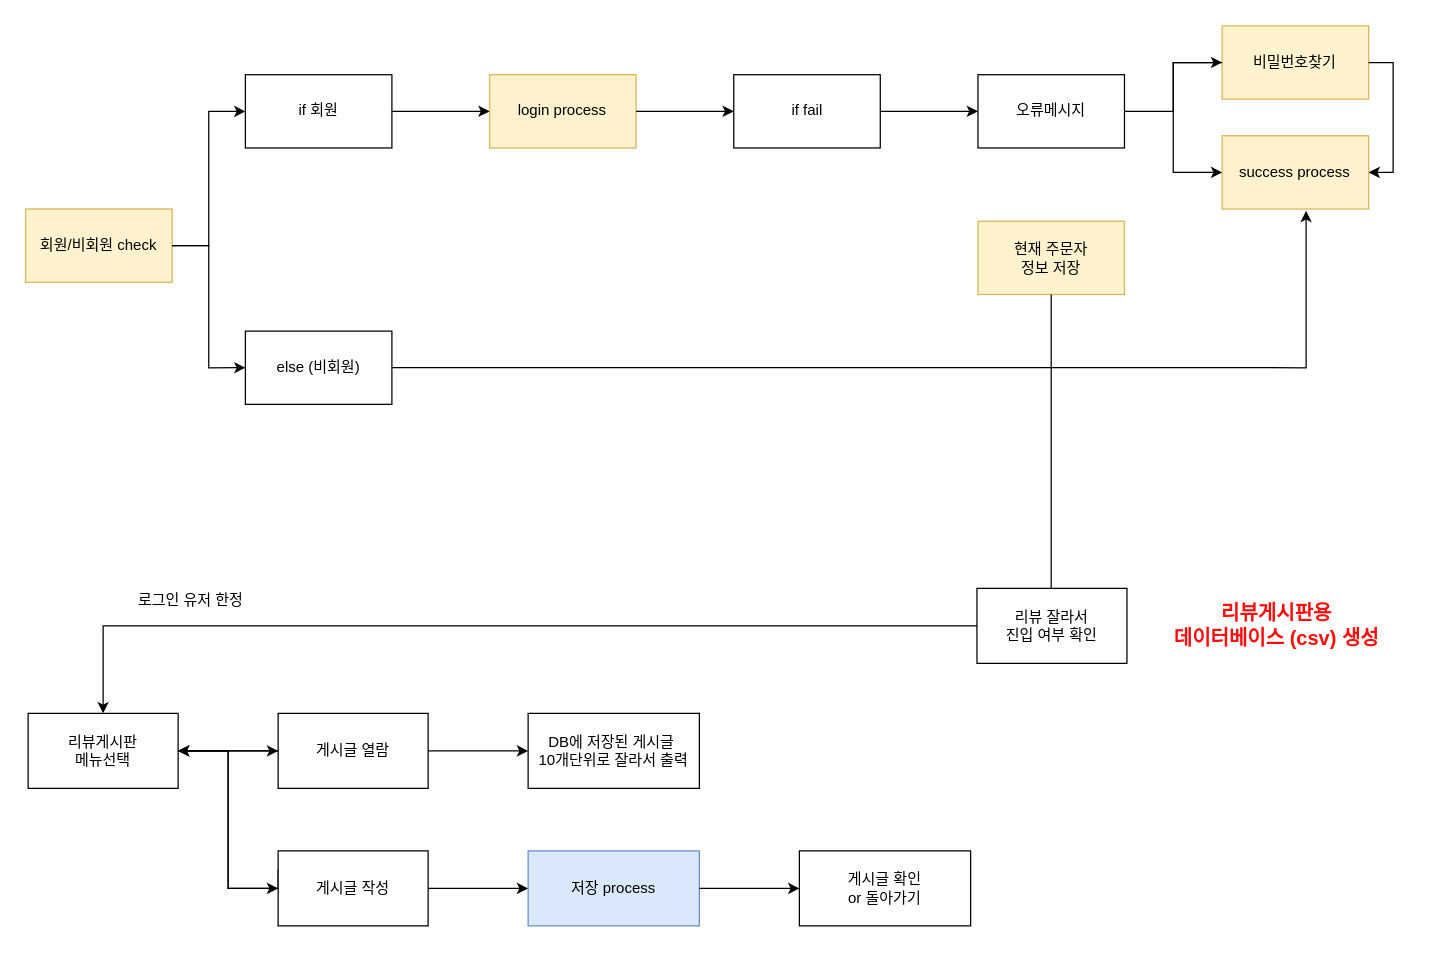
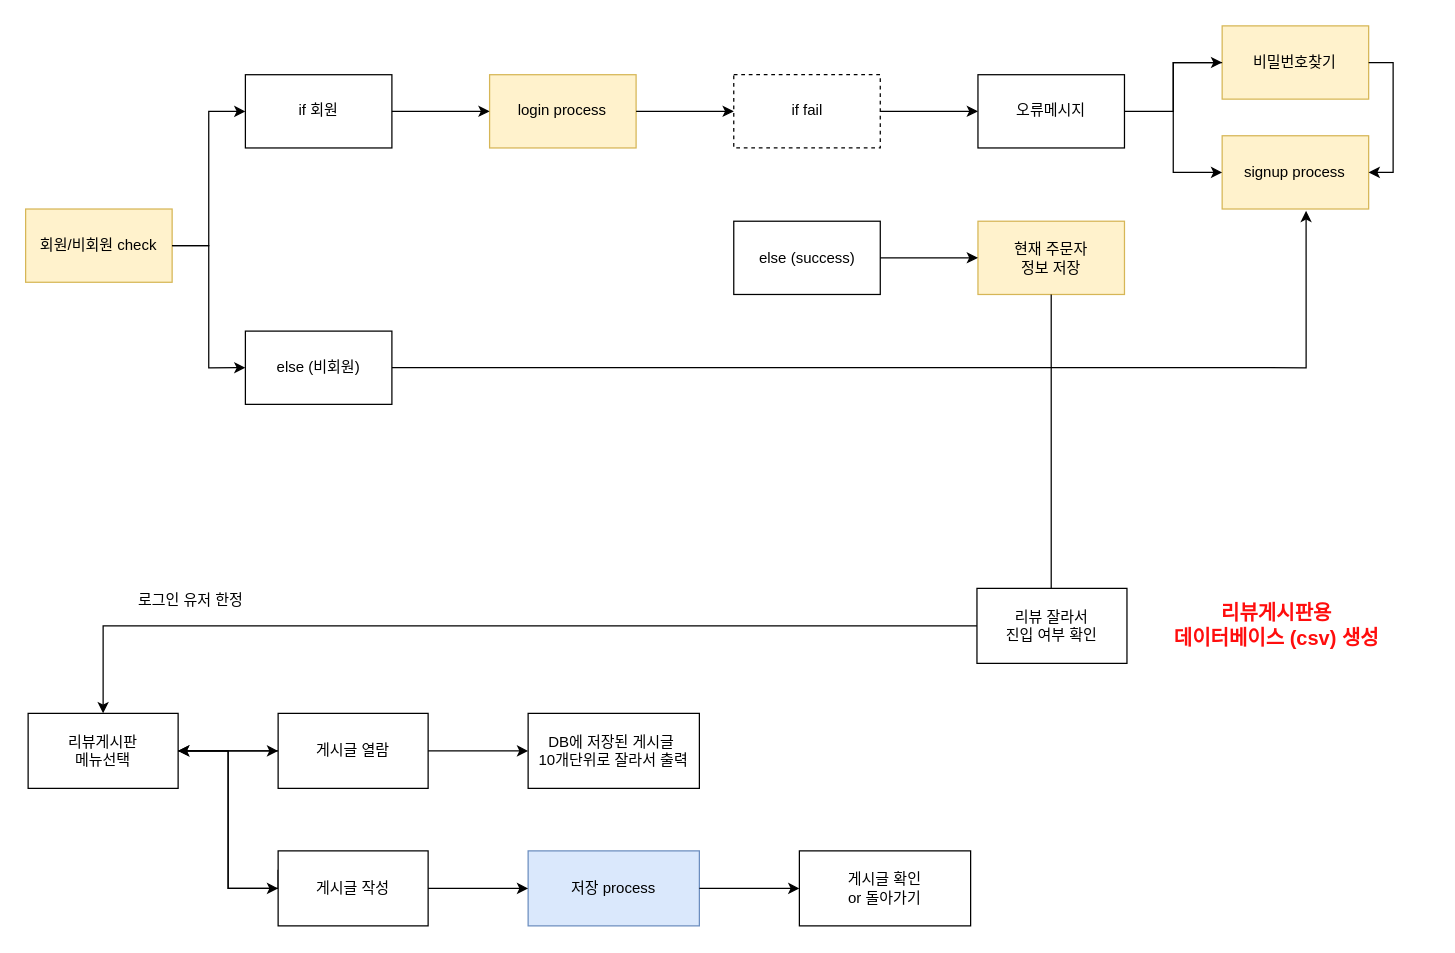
node "if fail": style solid -> dashed
node "success process": label "success process" -> "signup process"
node "else (success)": added
edge "else (success)" -> "현재 주문자 정보 저장": added
